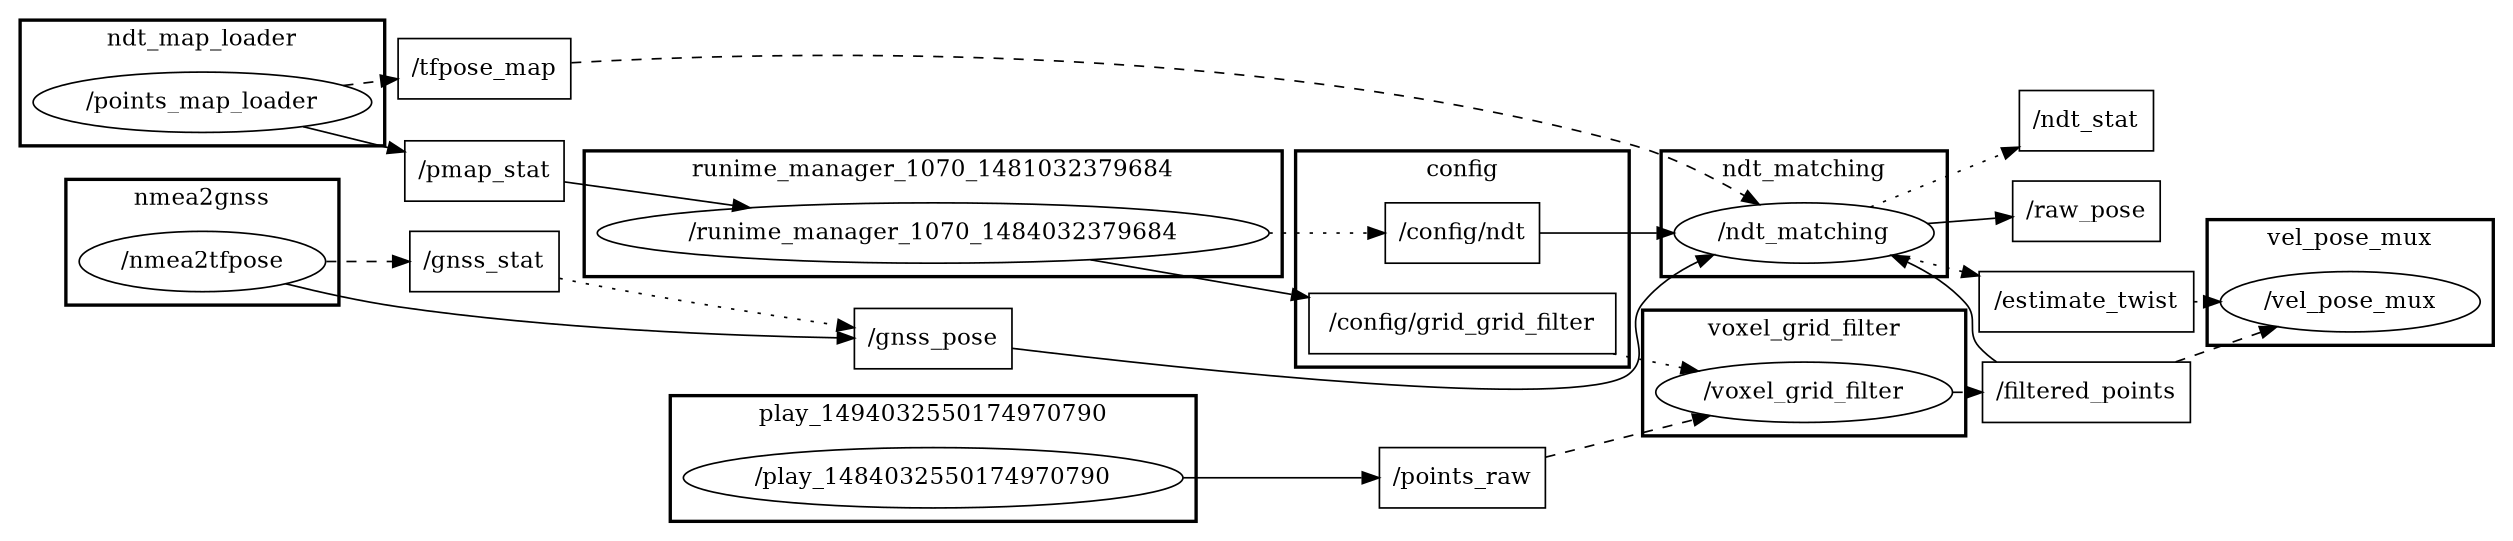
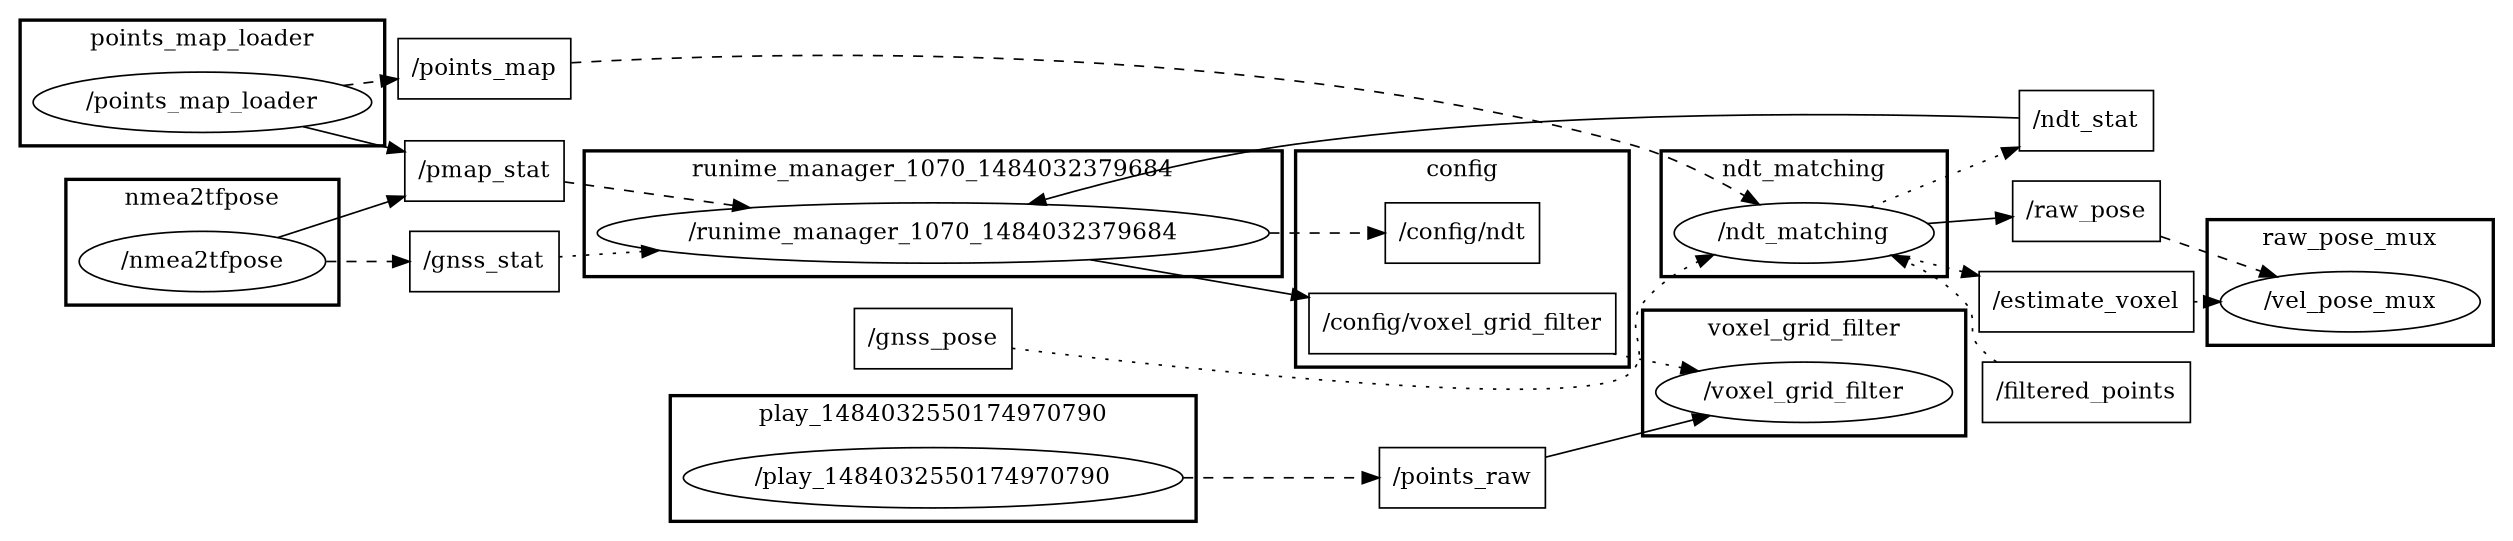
cluster "ndt_map_loader": label "ndt_map_loader" -> "points_map_loader"
node "/tfpose_map": label "/tfpose_map" -> "/points_map"
edge "/ndt_stat" -> "/runime_manager_1070_1484032379684": added
cluster "runime_manager_1070_1481032379684": label "runime_manager_1070_1481032379684" -> "runime_manager_1070_1484032379684"
edge "/pmap_stat" -> "/runime_manager_1070_1484032379684": style solid -> dashed
cluster "nmea2gnss": label "nmea2gnss" -> "nmea2tfpose"
edge "/runime_manager_1070_1484032379684" -> "/config/ndt": style dotted -> dashed
edge "/config/ndt" -> "/ndt_matching": removed
cluster "vel_pose_mux": label "vel_pose_mux" -> "raw_pose_mux"
edge "/filtered_points" -> "/ndt_matching": style solid -> dotted
node "/estimate_twist": label "/estimate_twist" -> "/estimate_voxel"
edge "/gnss_stat" -> "/gnss_pose": now "/gnss_stat" -> "/runime_manager_1070_1484032379684"
edge "/nmea2tfpose" -> "/gnss_pose": now "/nmea2tfpose" -> "/pmap_stat"
node "/config/grid_grid_filter": label "/config/grid_grid_filter" -> "/config/voxel_grid_filter"
edge "/filtered_points" -> "/vel_pose_mux": now "/raw_pose" -> "/vel_pose_mux"
edge "/gnss_pose" -> "/ndt_matching": style solid -> dotted
edge "/voxel_grid_filter" -> "/filtered_points": removed
cluster "play_1494032550174970790": label "play_1494032550174970790" -> "play_1484032550174970790"
edge "/points_raw" -> "/voxel_grid_filter": style dashed -> solid
edge "/play_1484032550174970790" -> "/points_raw": style solid -> dashed
